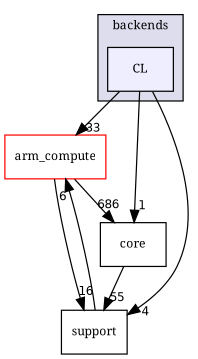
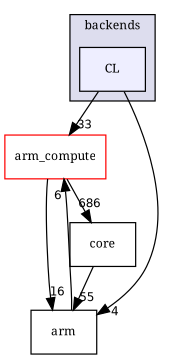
edge "CL" -> "core": removed
node "support": label "support" -> "arm"
